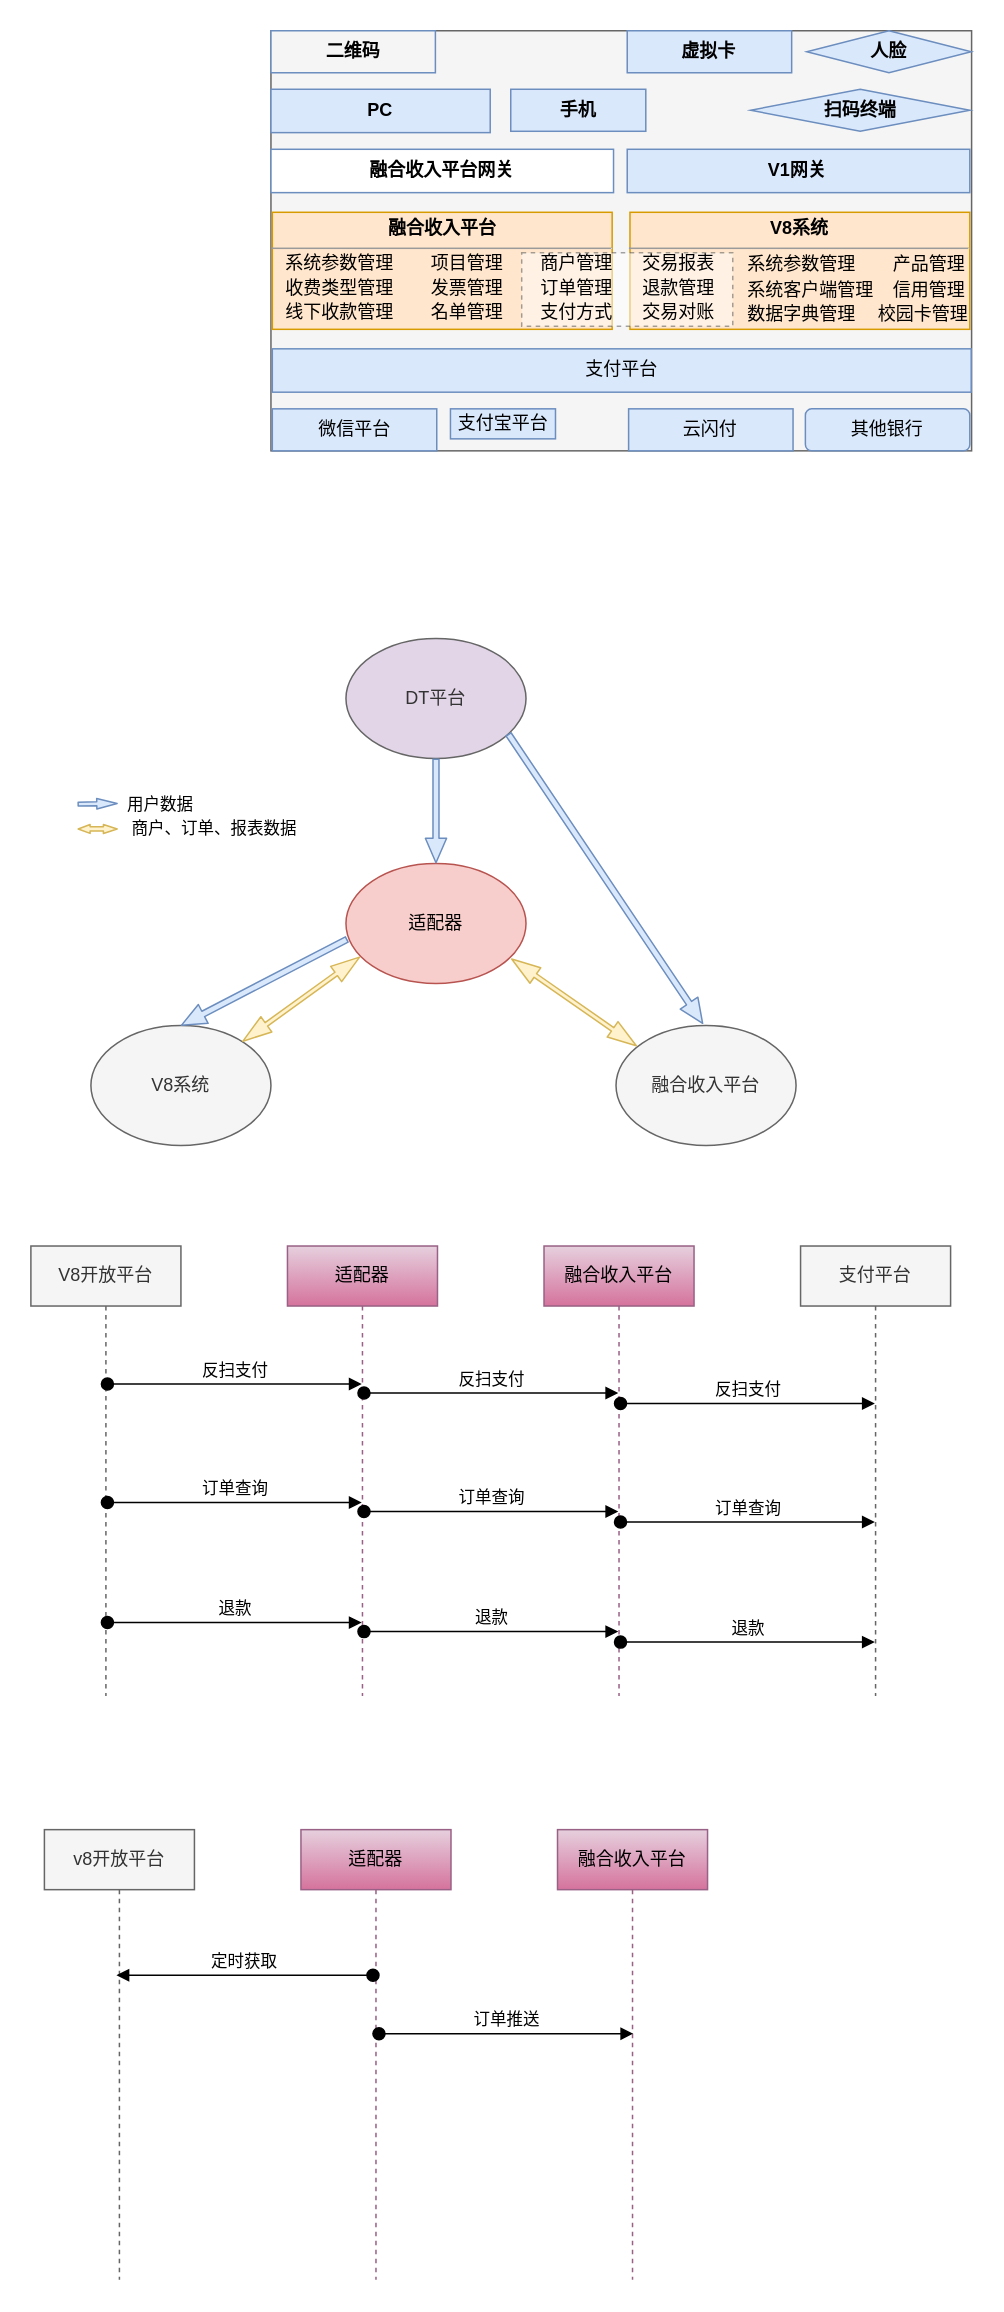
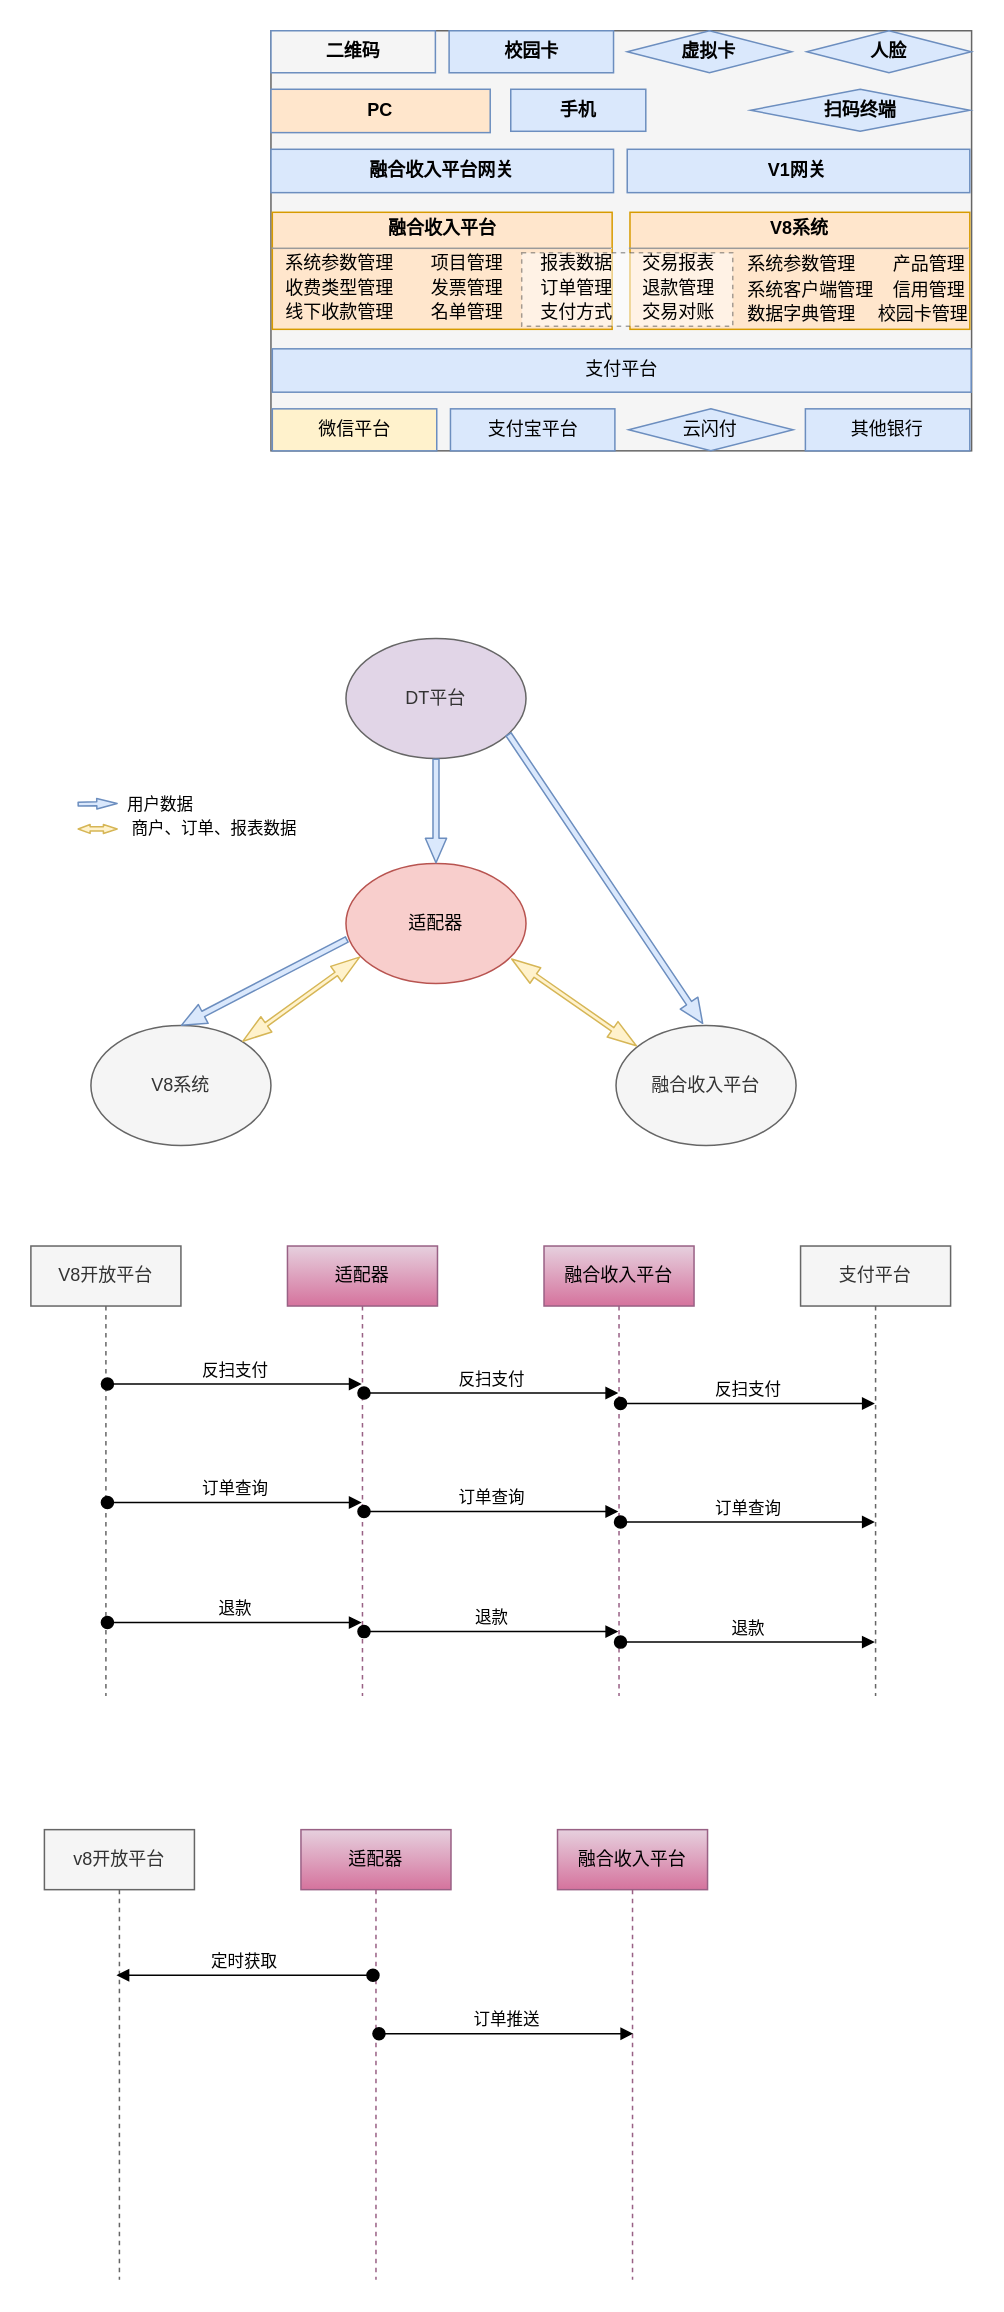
node "校园卡": added
node "虚拟卡": shape rectangle -> diamond
node "PC": fillcolor #dae8fc -> #ffe6cc
node "融合收入平台网关": fillcolor #ffffff -> #dae8fc
node "商户管理": label "商户管理" -> "报表数据"
node "支付宝平台": size 105x30 -> 164x42
node "微信平台": fillcolor #dae8fc -> #fff2cc
node "云闪付": shape rectangle -> diamond
node "其他银行": shape rounded rectangle -> rectangle
